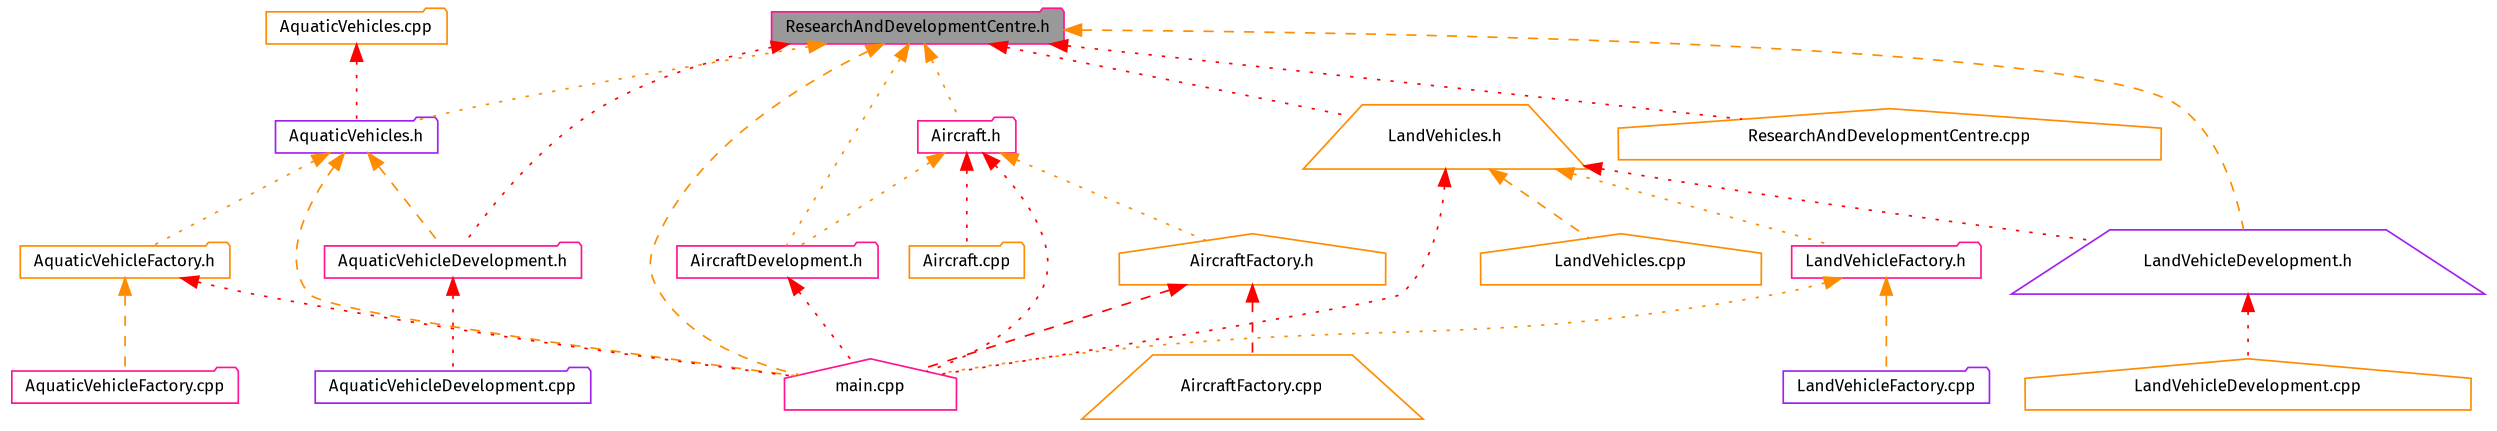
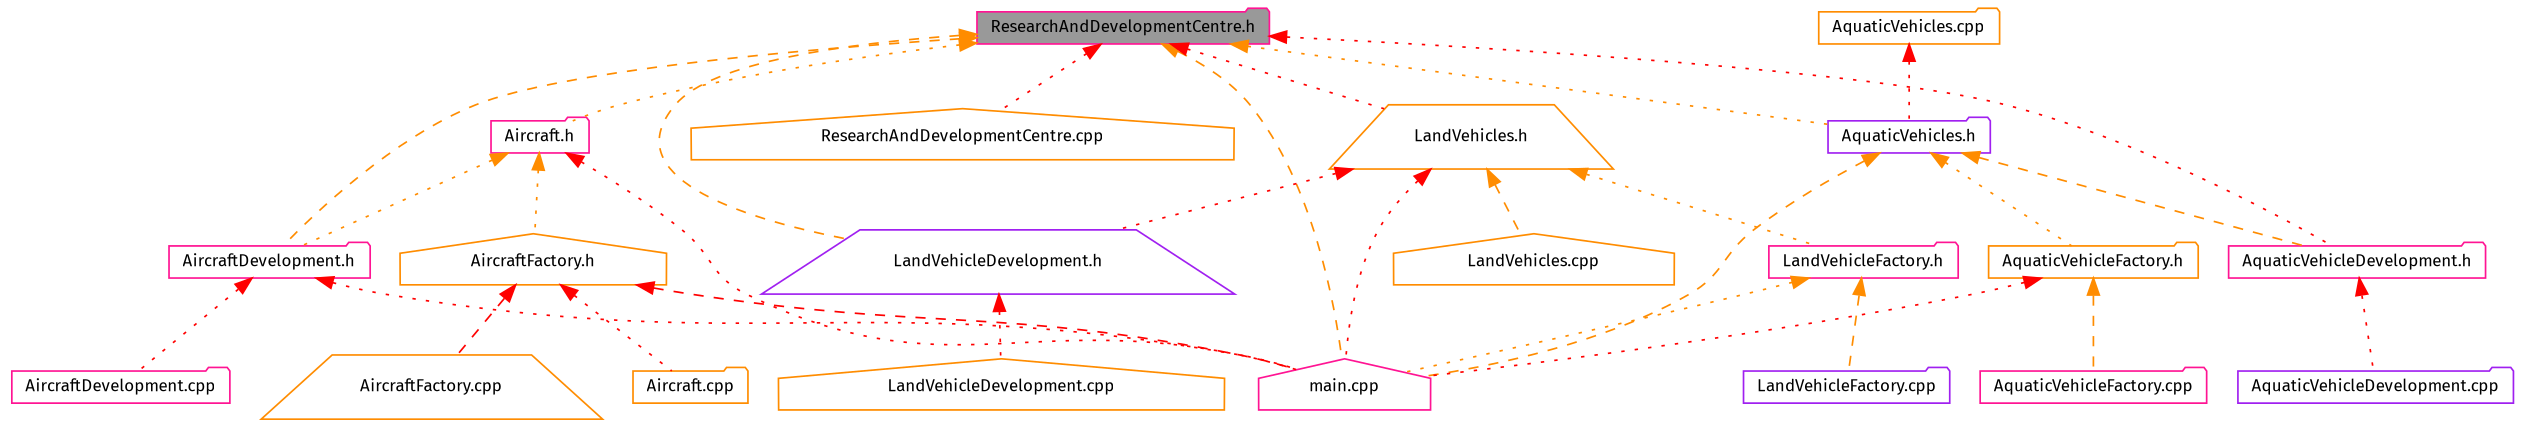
edge "AircraftDevelopment.h" -> "ResearchAndDevelopmentCentre.h": style dotted -> dashed
edge "Aircraft.cpp" -> "Aircraft.h": now "Aircraft.cpp" -> "AircraftFactory.h"
node "AircraftDevelopment.cpp": added
